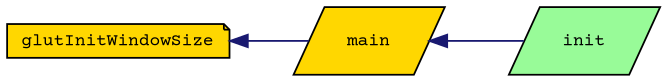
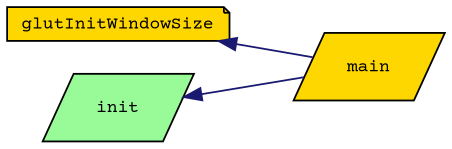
edge "init" -> "main": reversed
